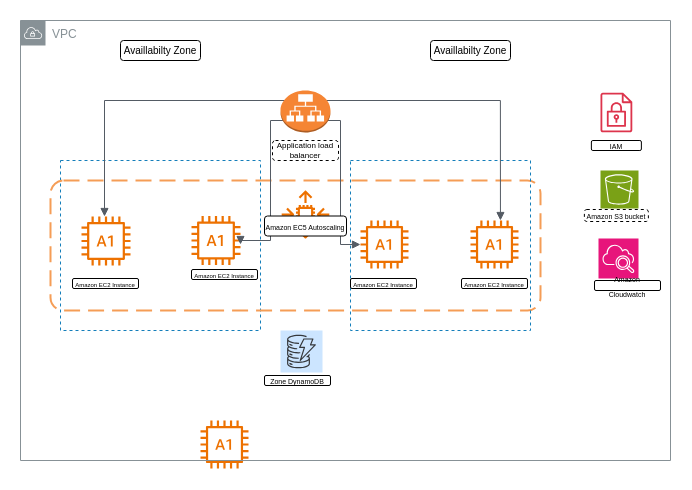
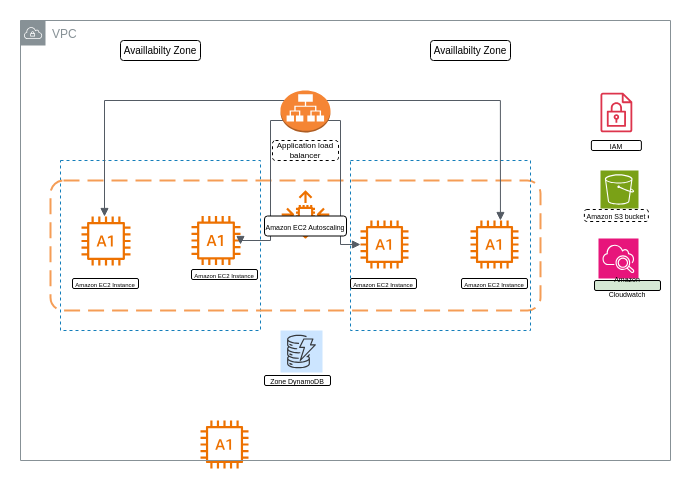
node "Amazon EC5 Autoscaling": label "Amazon EC5 Autoscaling" -> "Amazon EC2 Autoscaling"
node "Amazon Cloudwatch": fillcolor #ffffff -> #d5e8d4
